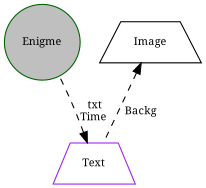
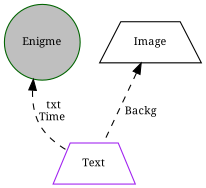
edge "Enigme" -> "Text": reversed
